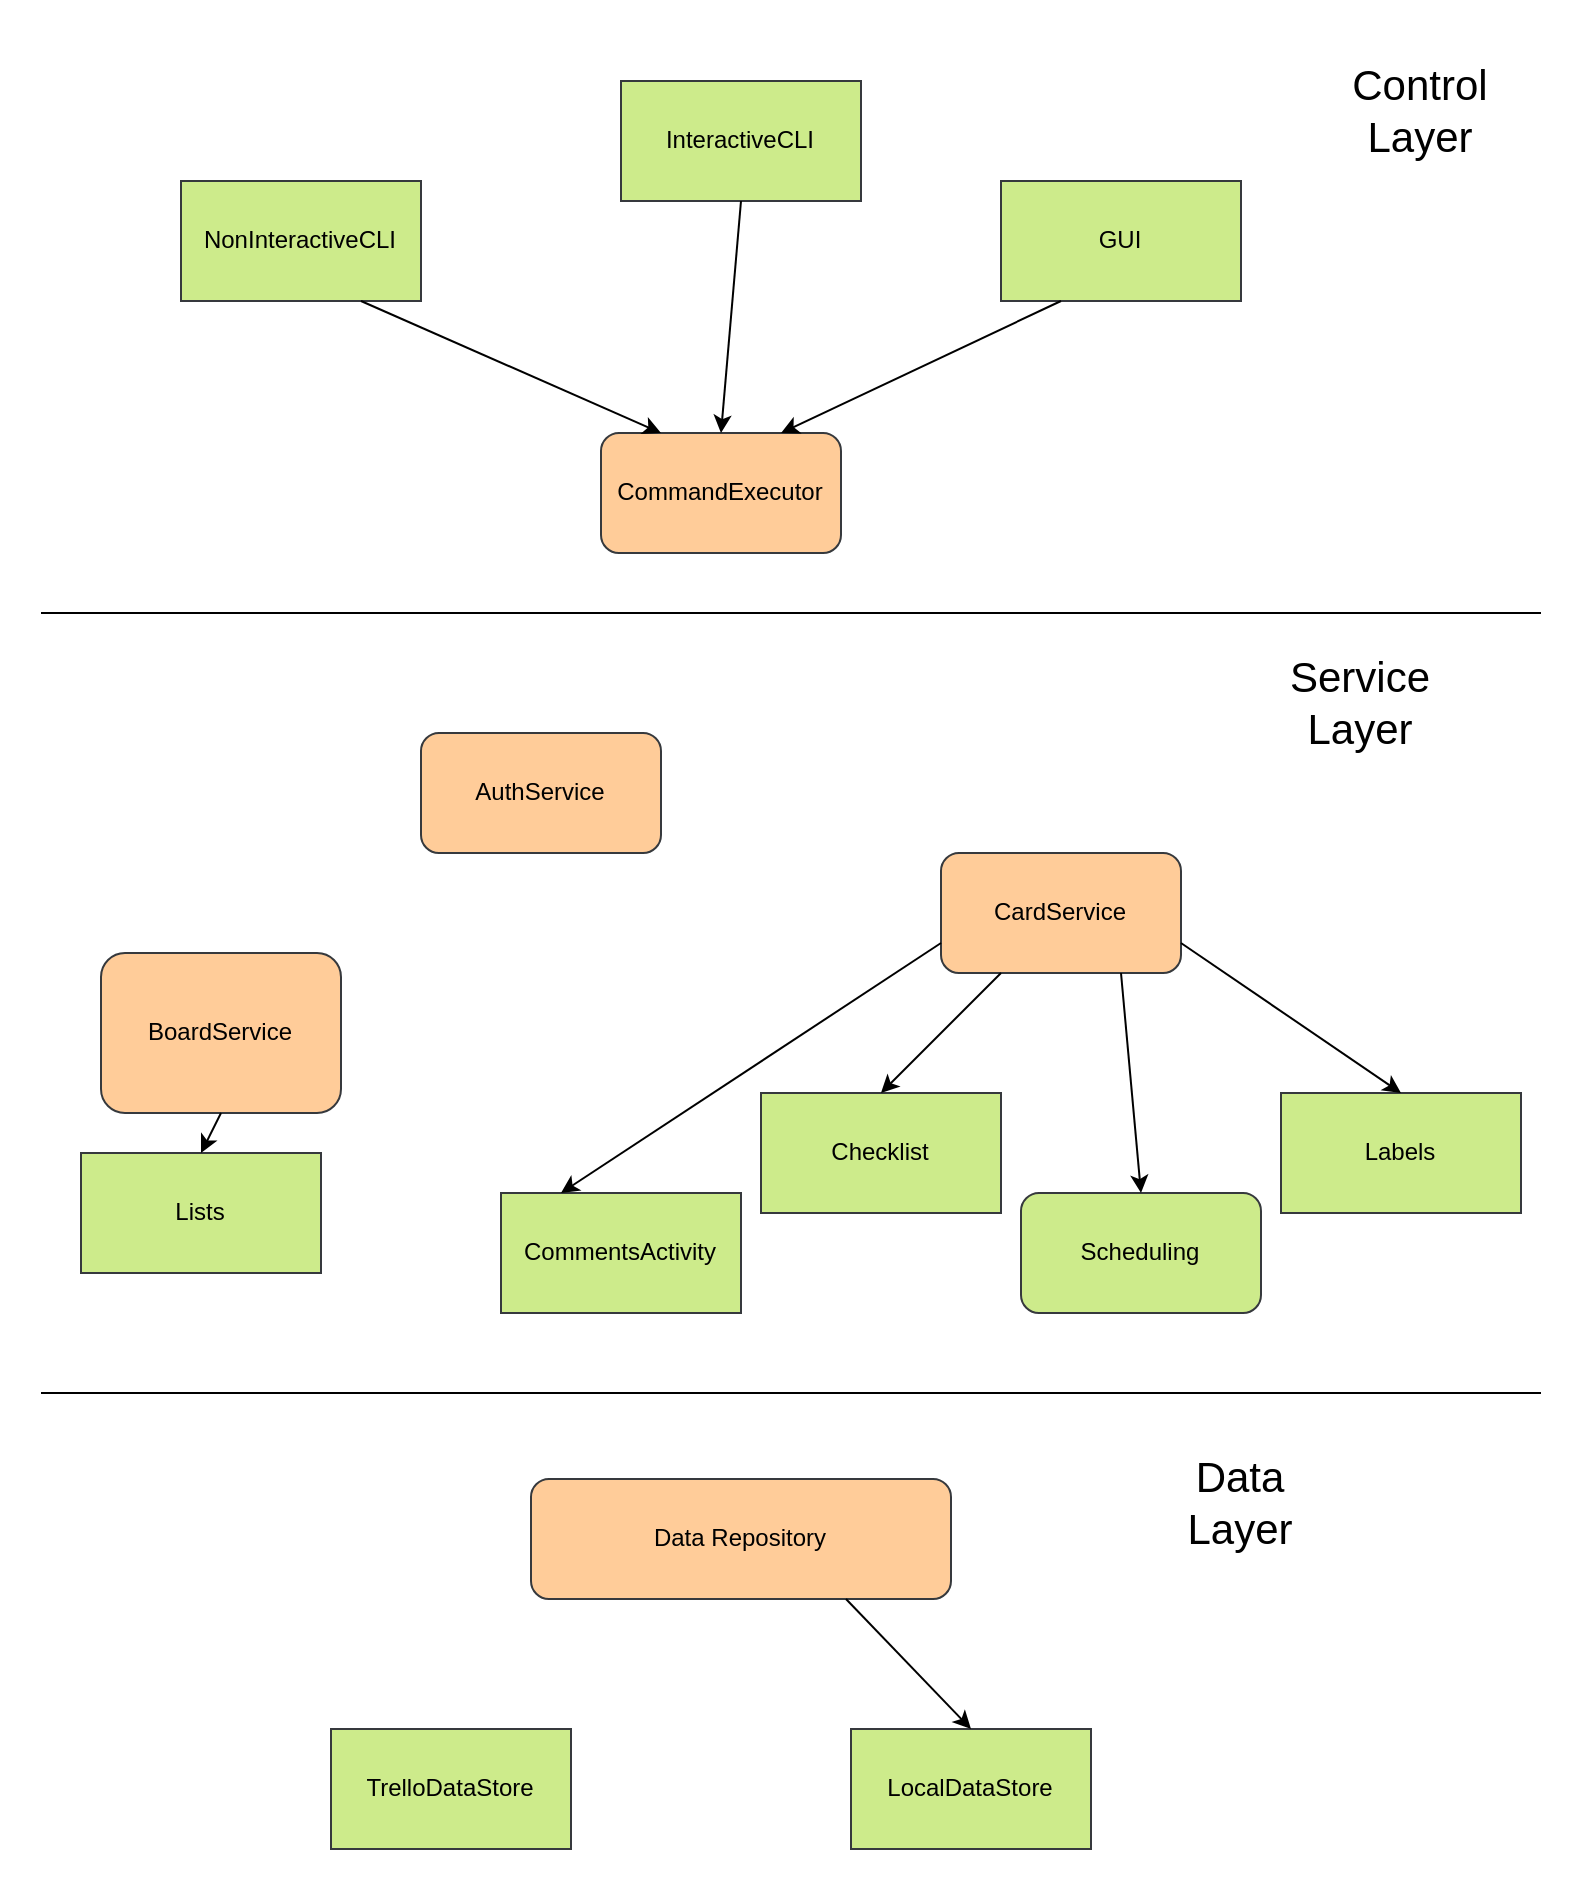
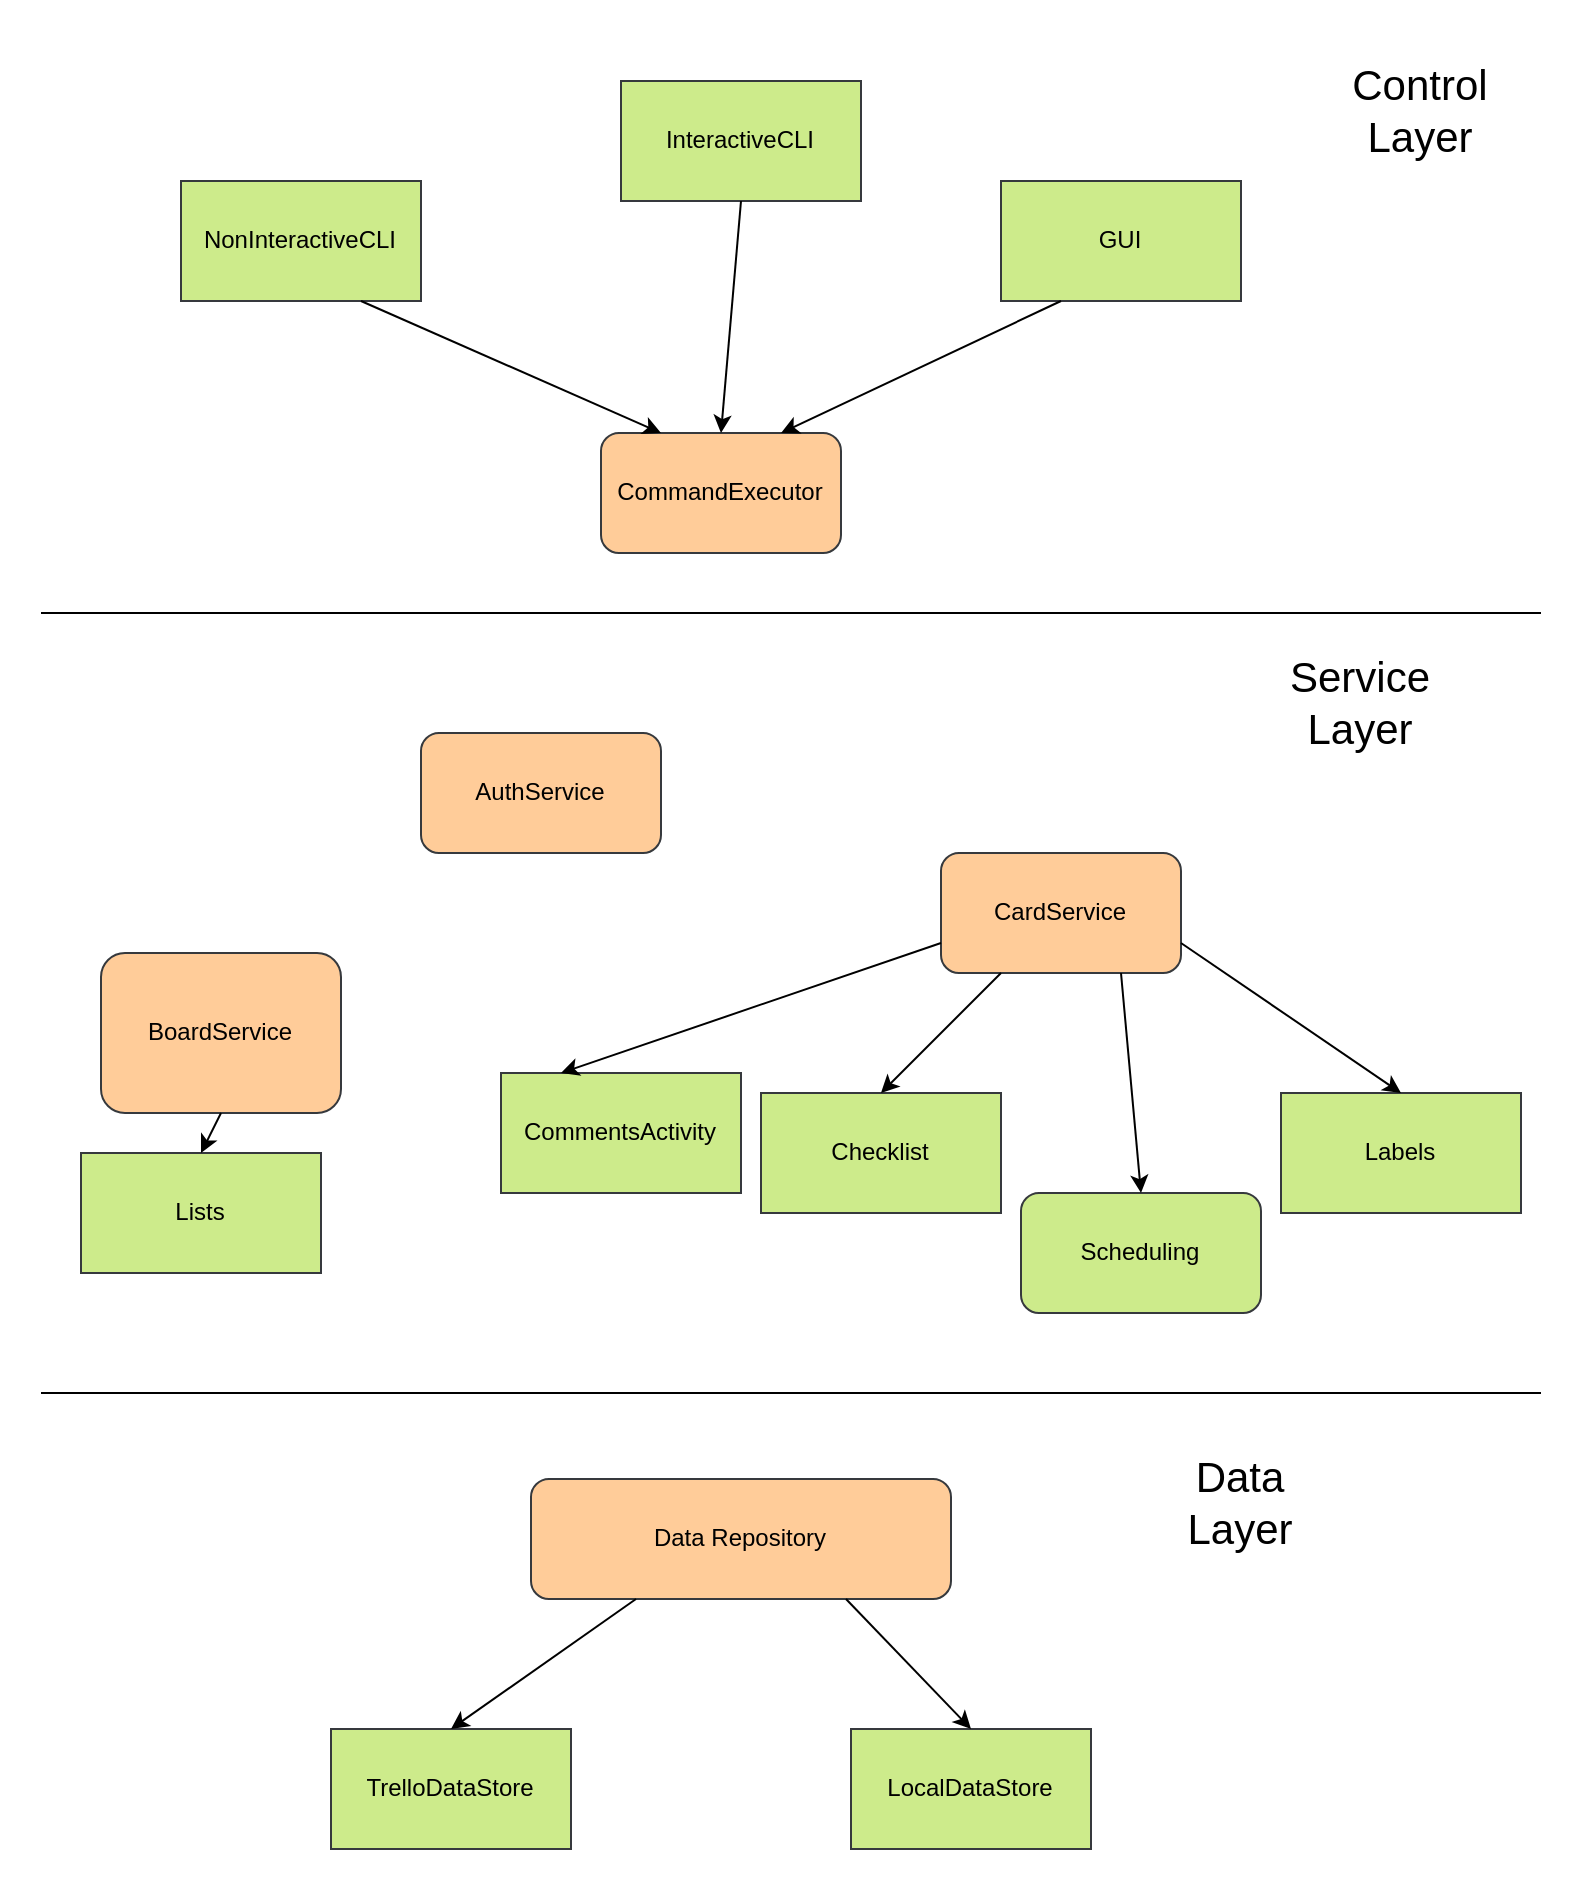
node "CommentsActivity": moved (621, 1253) -> (621, 1133)
edge "Data Repository" -> "TrelloDataStore": added
